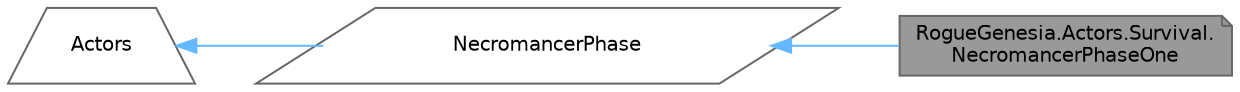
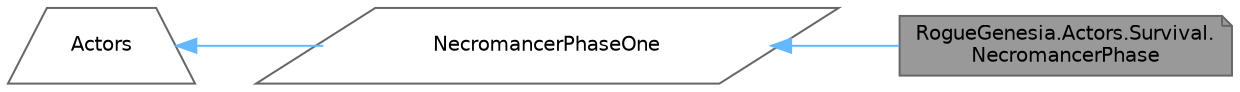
node "NecromancerPhase": label "NecromancerPhase" -> "NecromancerPhaseOne"
node "RogueGenesia.Actors.Survival. NecromancerPhaseOne": label "RogueGenesia.Actors.Survival. NecromancerPhaseOne" -> "RogueGenesia.Actors.Survival. NecromancerPhase"
